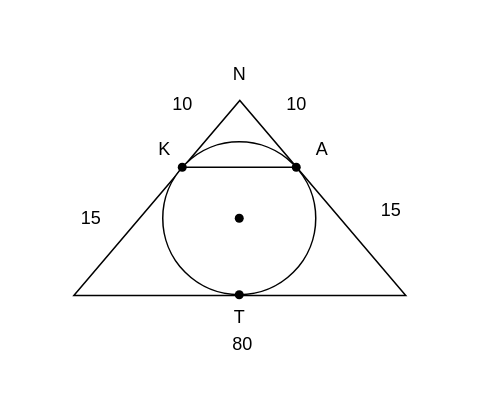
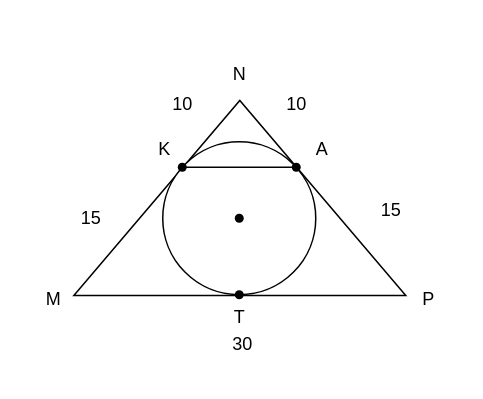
node "M": added
node "P": added
node "80": label "80" -> "30"
